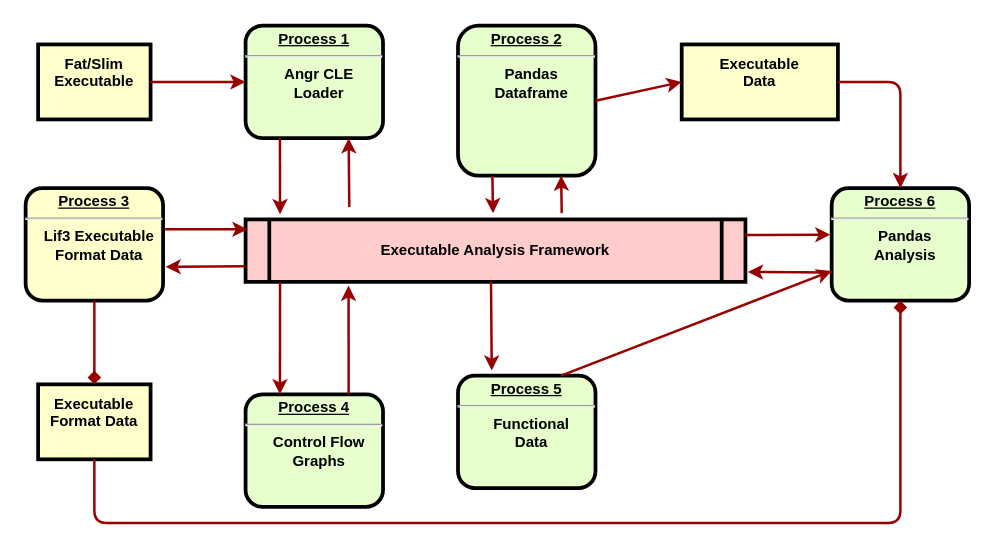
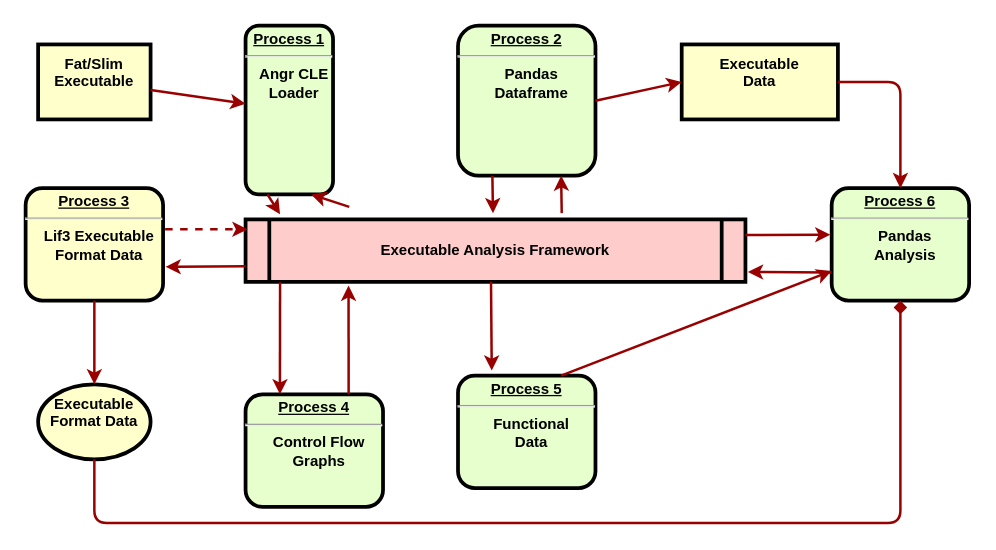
node "Process 1 Angr CLE Loader": size 138x113 -> 88x169
edge "Process 3 Lif3 Executable Format Data" -> "Executable Analysis Framework": style solid -> dashed
edge "Process 3 Lif3 Executable Format Data" -> "Executable Format Data": arrowhead diamond -> classic
node "Executable Format Data": shape rectangle -> ellipse
